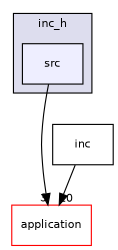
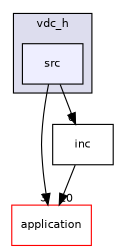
cluster "inc_h": label "inc_h" -> "vdc_h"
edge "src" -> "inc": added
